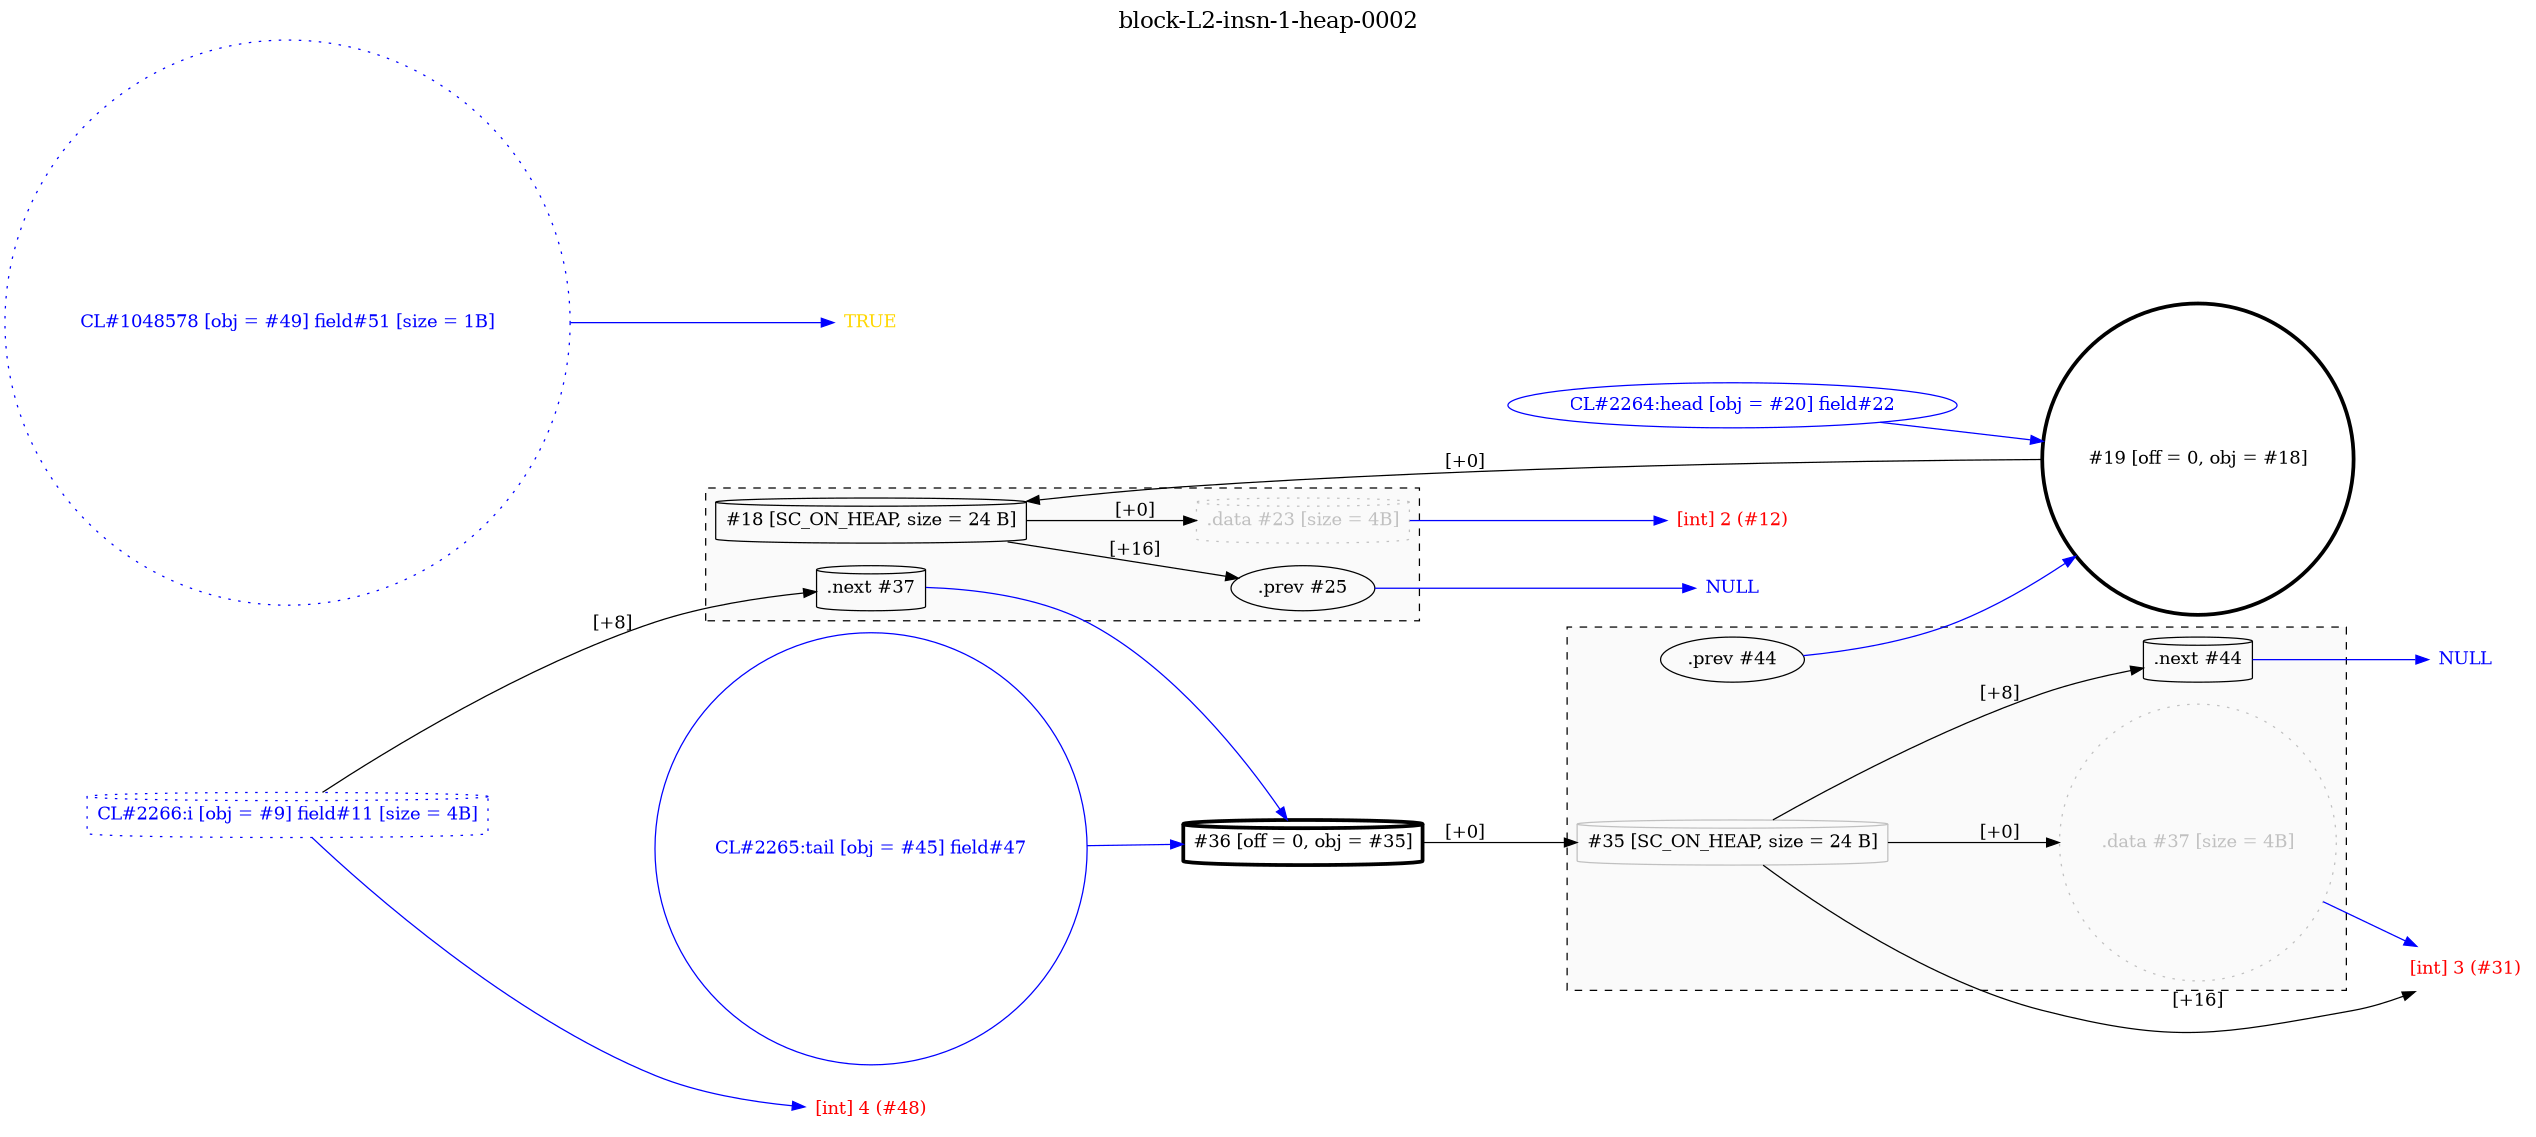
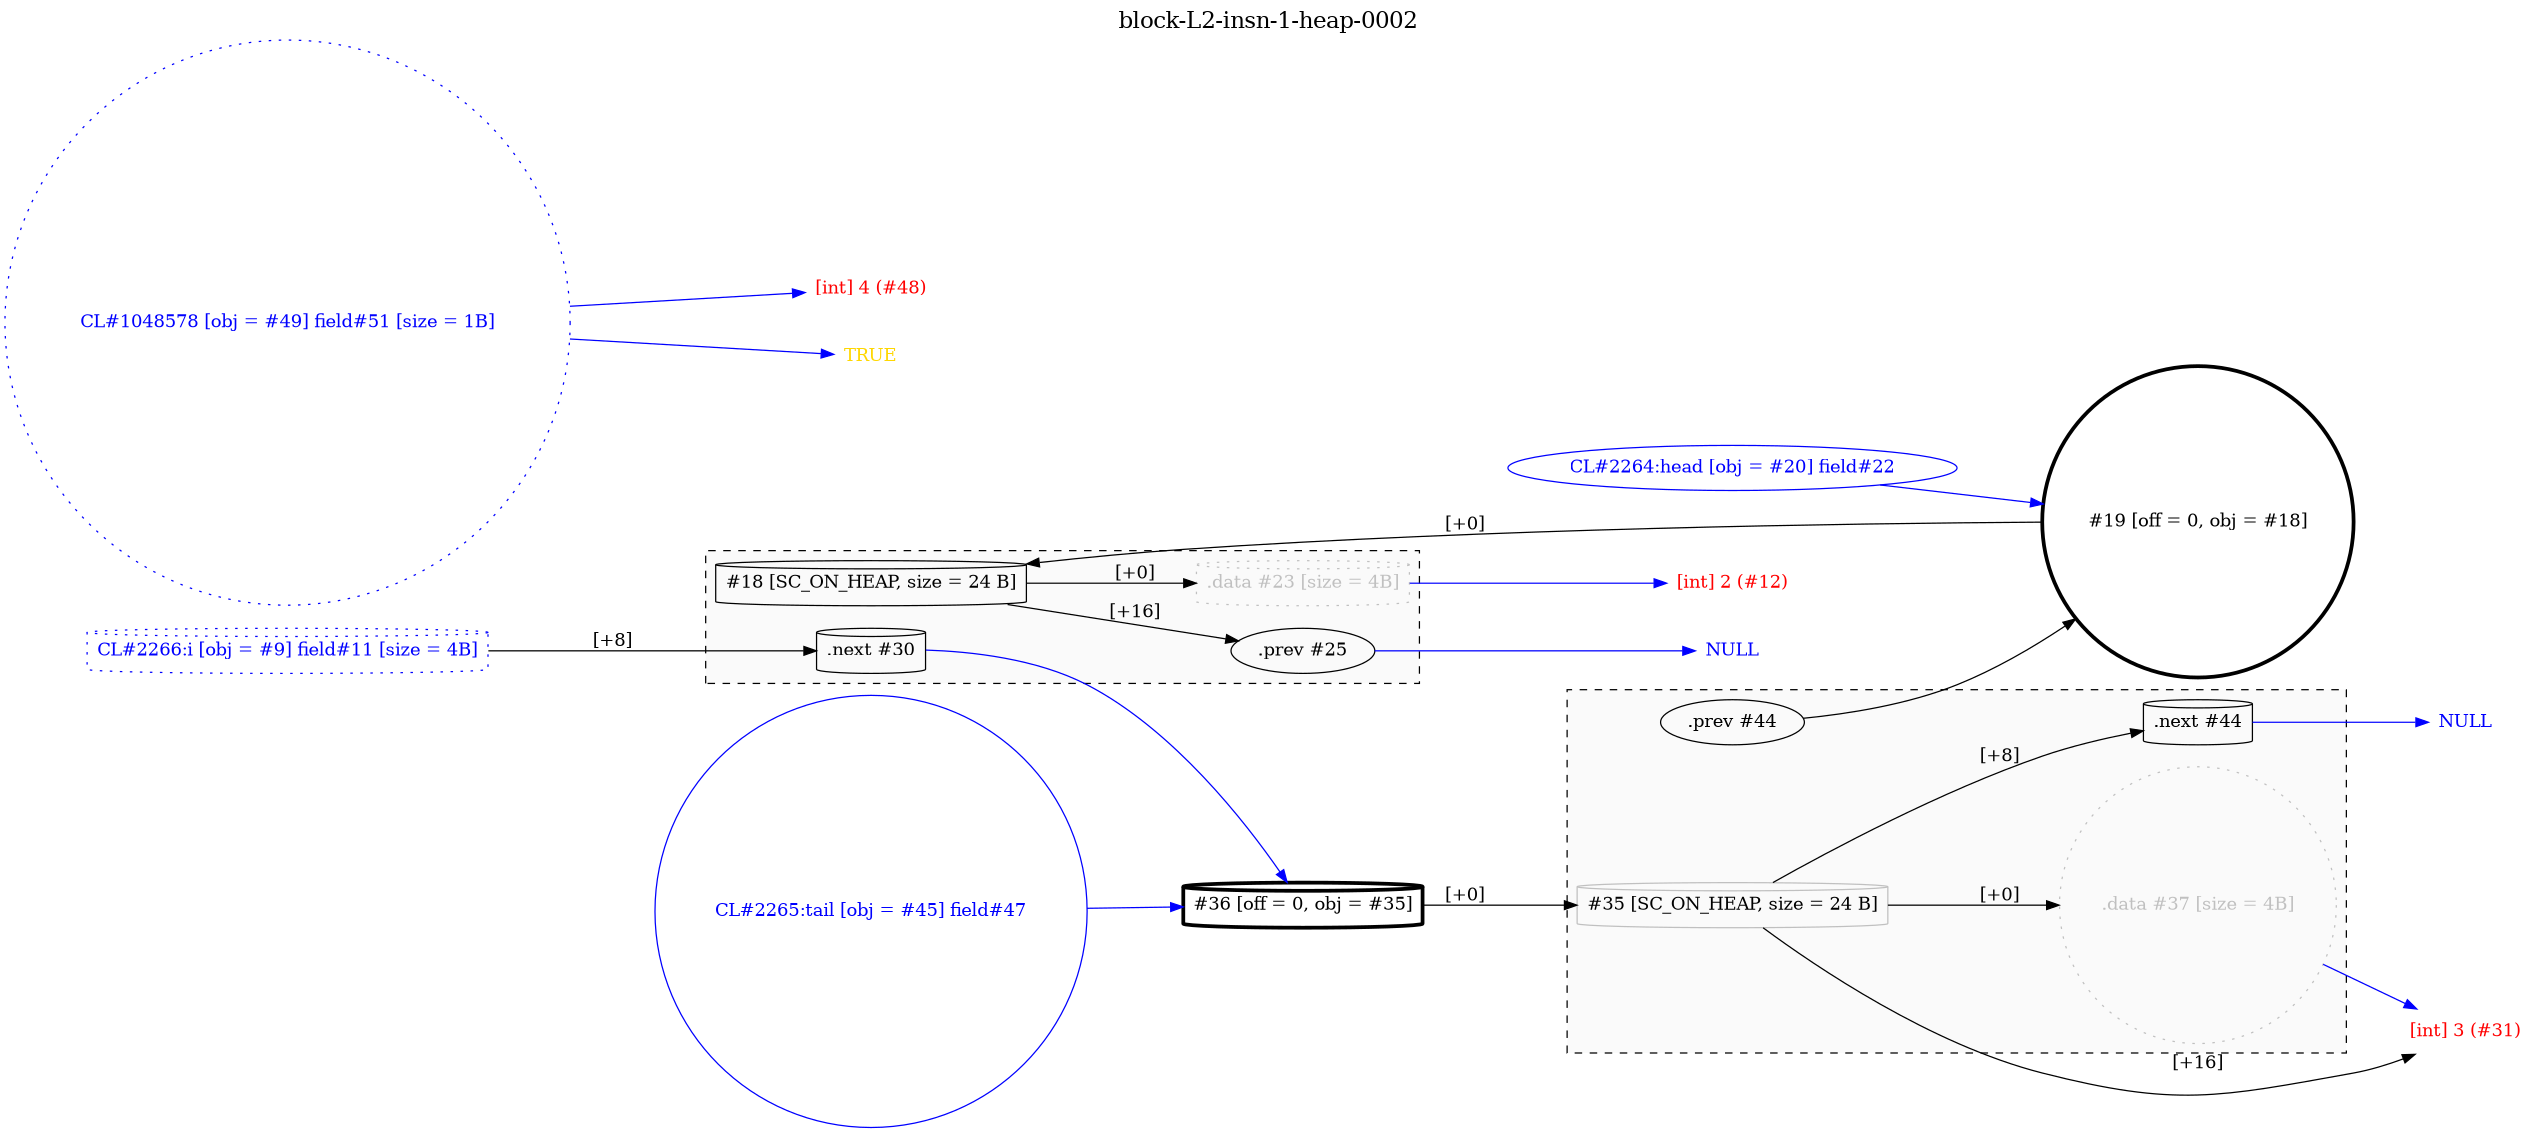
node ".next #37": label ".next #37" -> ".next #30"
edge ".prev #44" -> "#19 [off = 0, obj = #18]": color blue -> black
edge "CL#2266:i [obj = #9] field#11 [size = 4B]" -> "[int] 4 (#48)": now "CL#1048578 [obj = #49] field#51 [size = 1B]" -> "[int] 4 (#48)"
